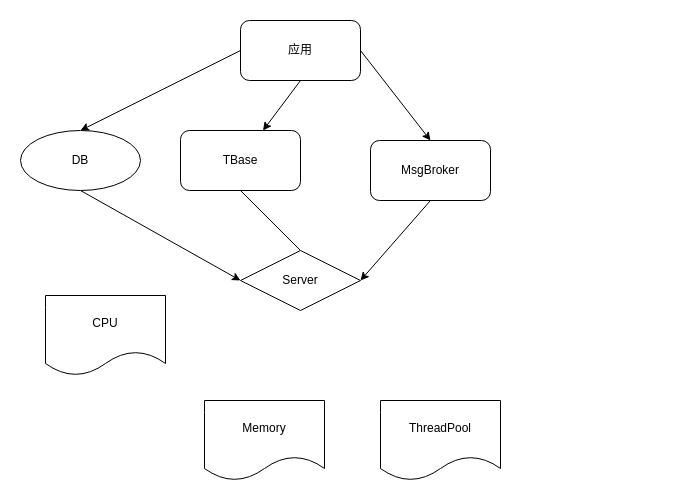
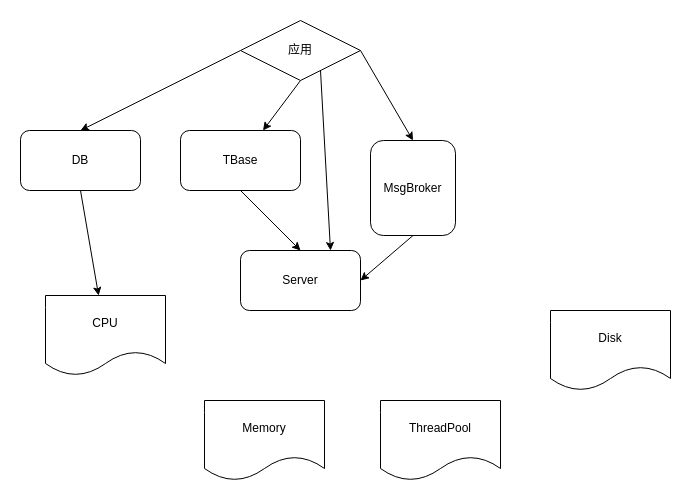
node "应用": shape rounded rectangle -> diamond
edge "应用" -> "Server": added
node "DB": shape ellipse -> rounded rectangle
node "MsgBroker": size 120x60 -> 85x95
edge "DB" -> "Server": now "DB" -> "CPU"
edge "TBase" -- "Server": arrowhead none -> classic
node "Server": shape diamond -> rounded rectangle
node "Disk": added
